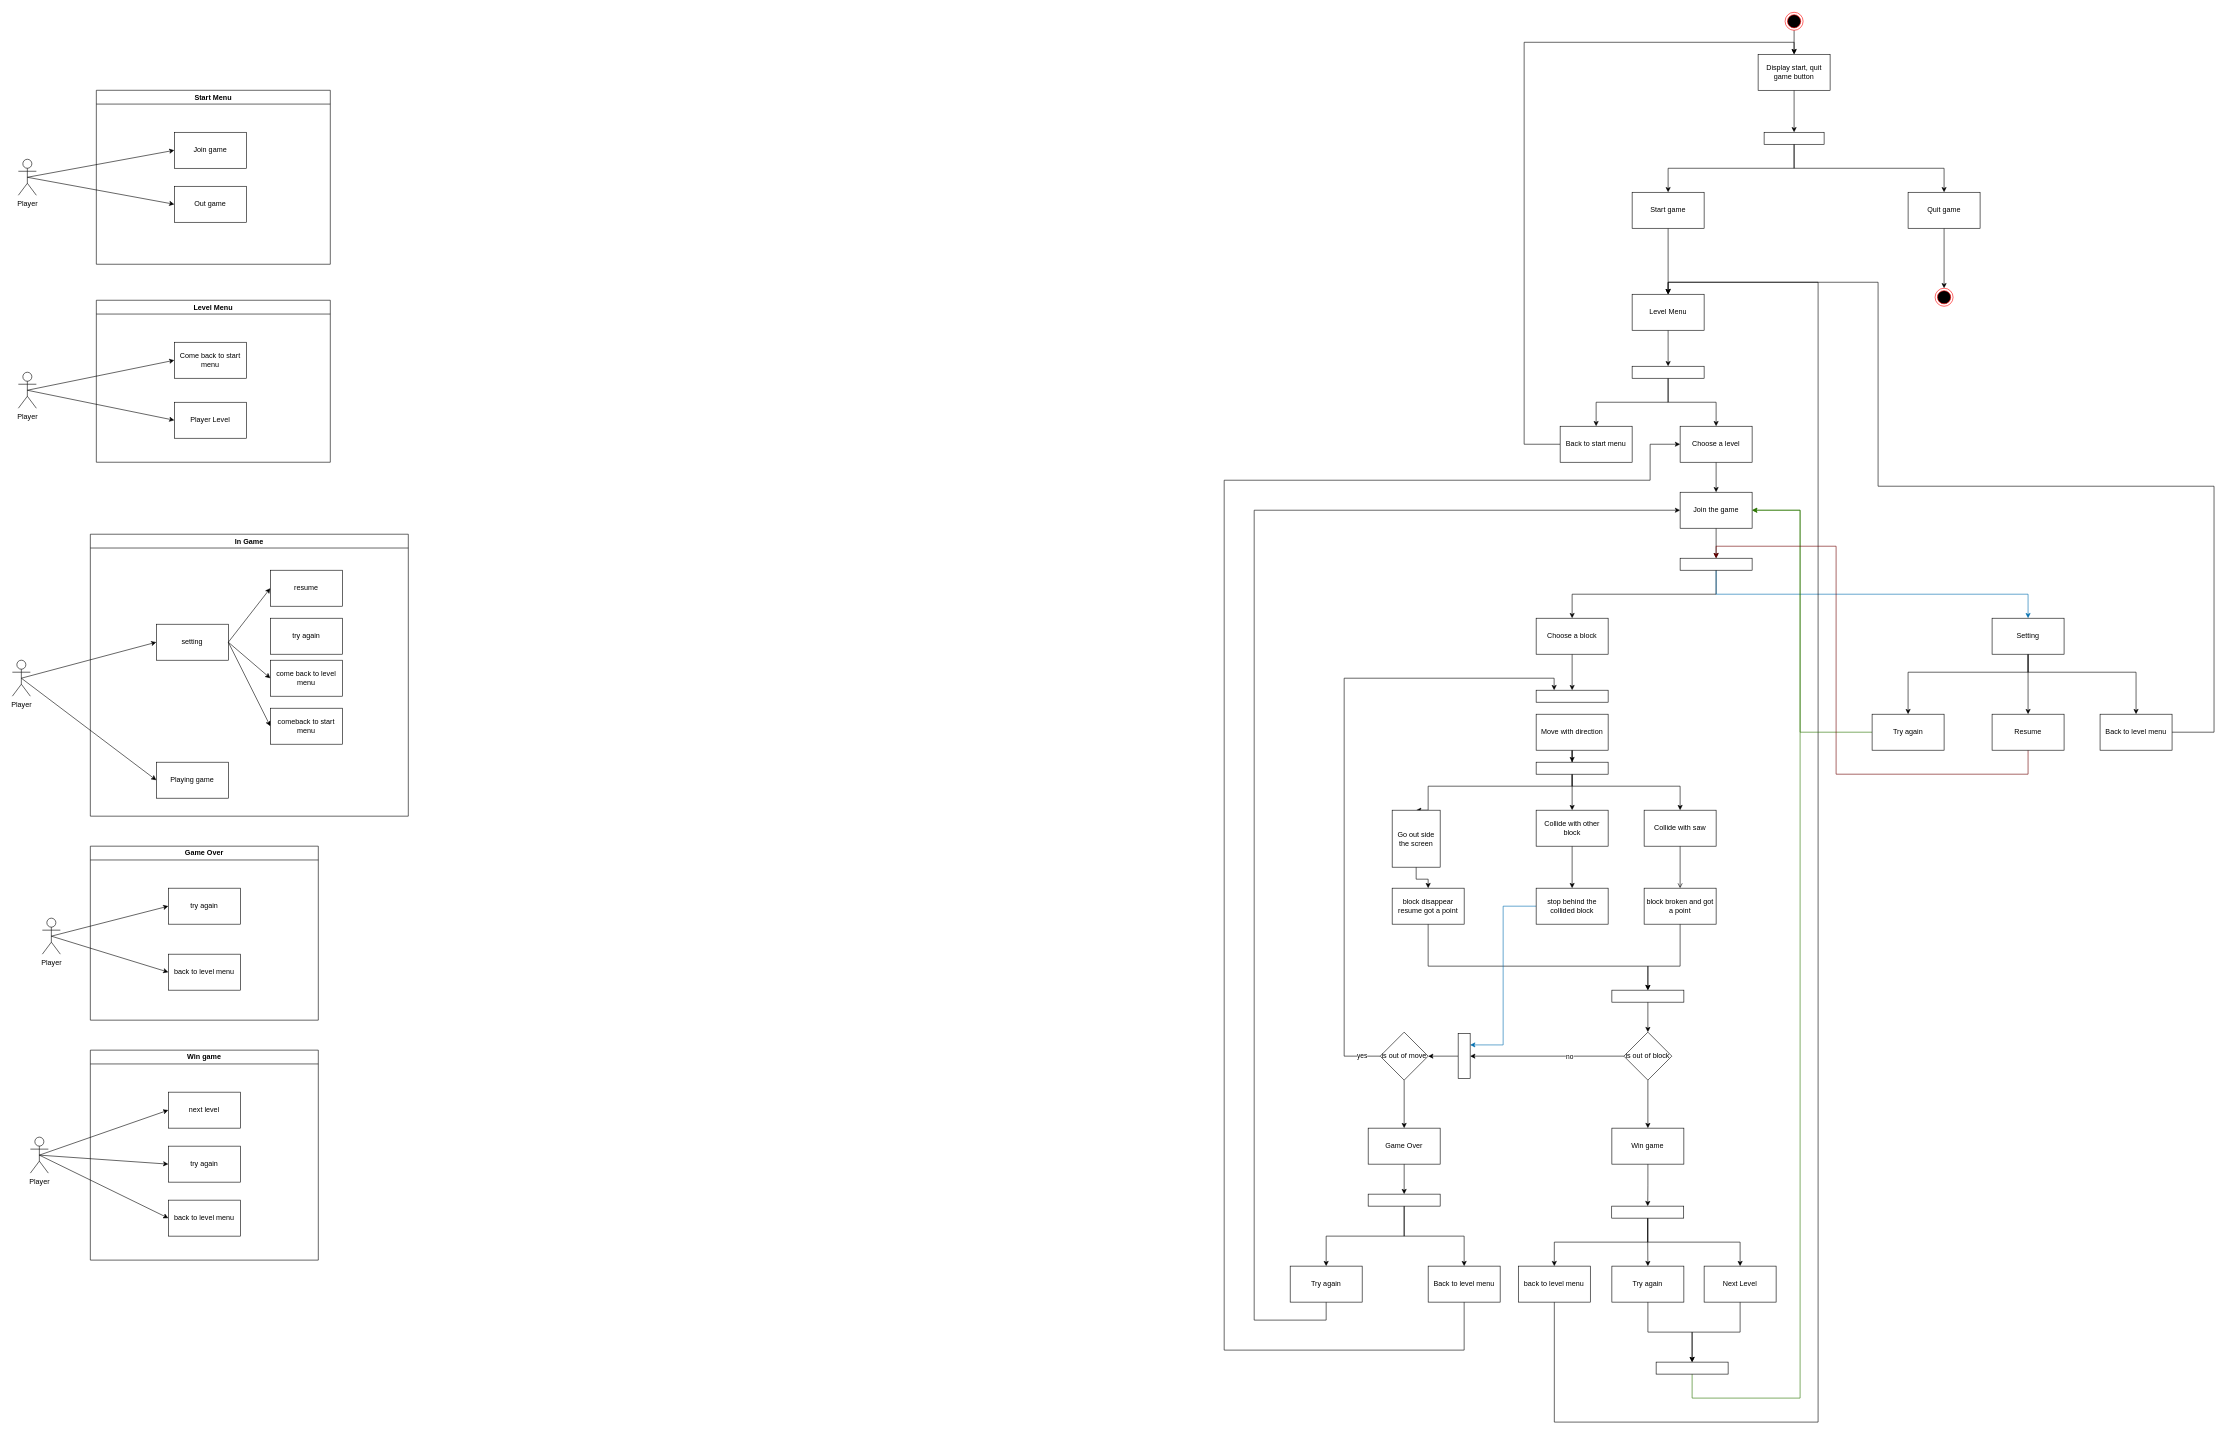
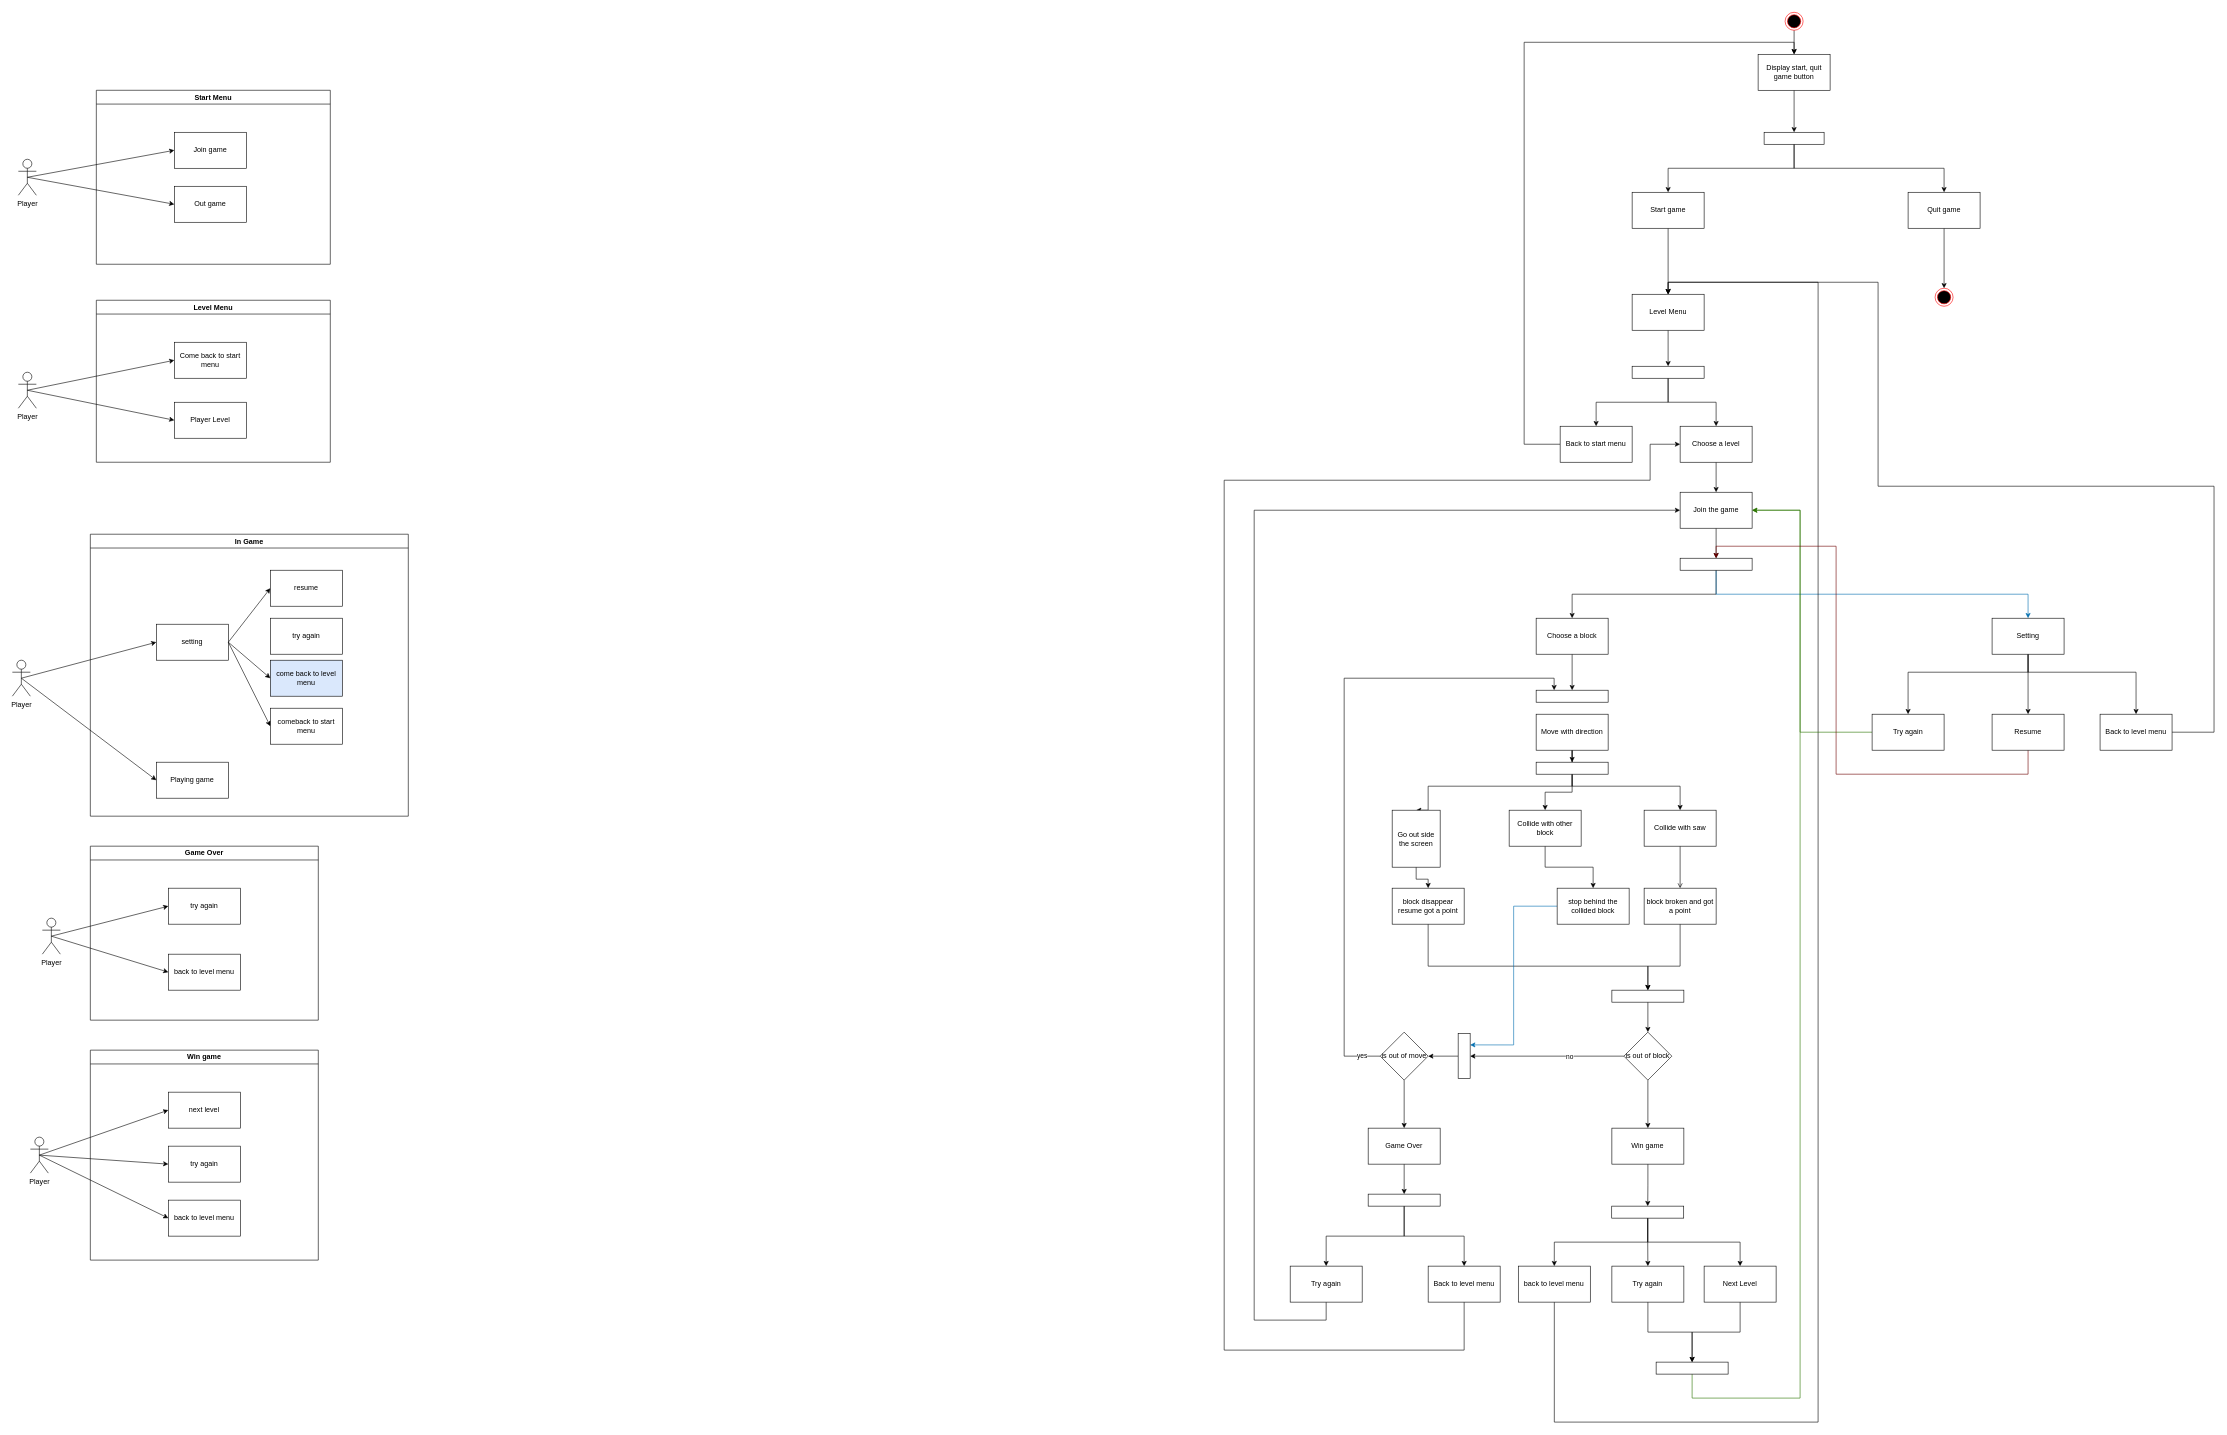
node "come back to level menu": fillcolor #ffffff -> #dae8fc
node "Collide with other block": moved (1572, 828) -> (1545, 828)
node "stop behind the collided block": moved (1572, 906) -> (1593, 906)
